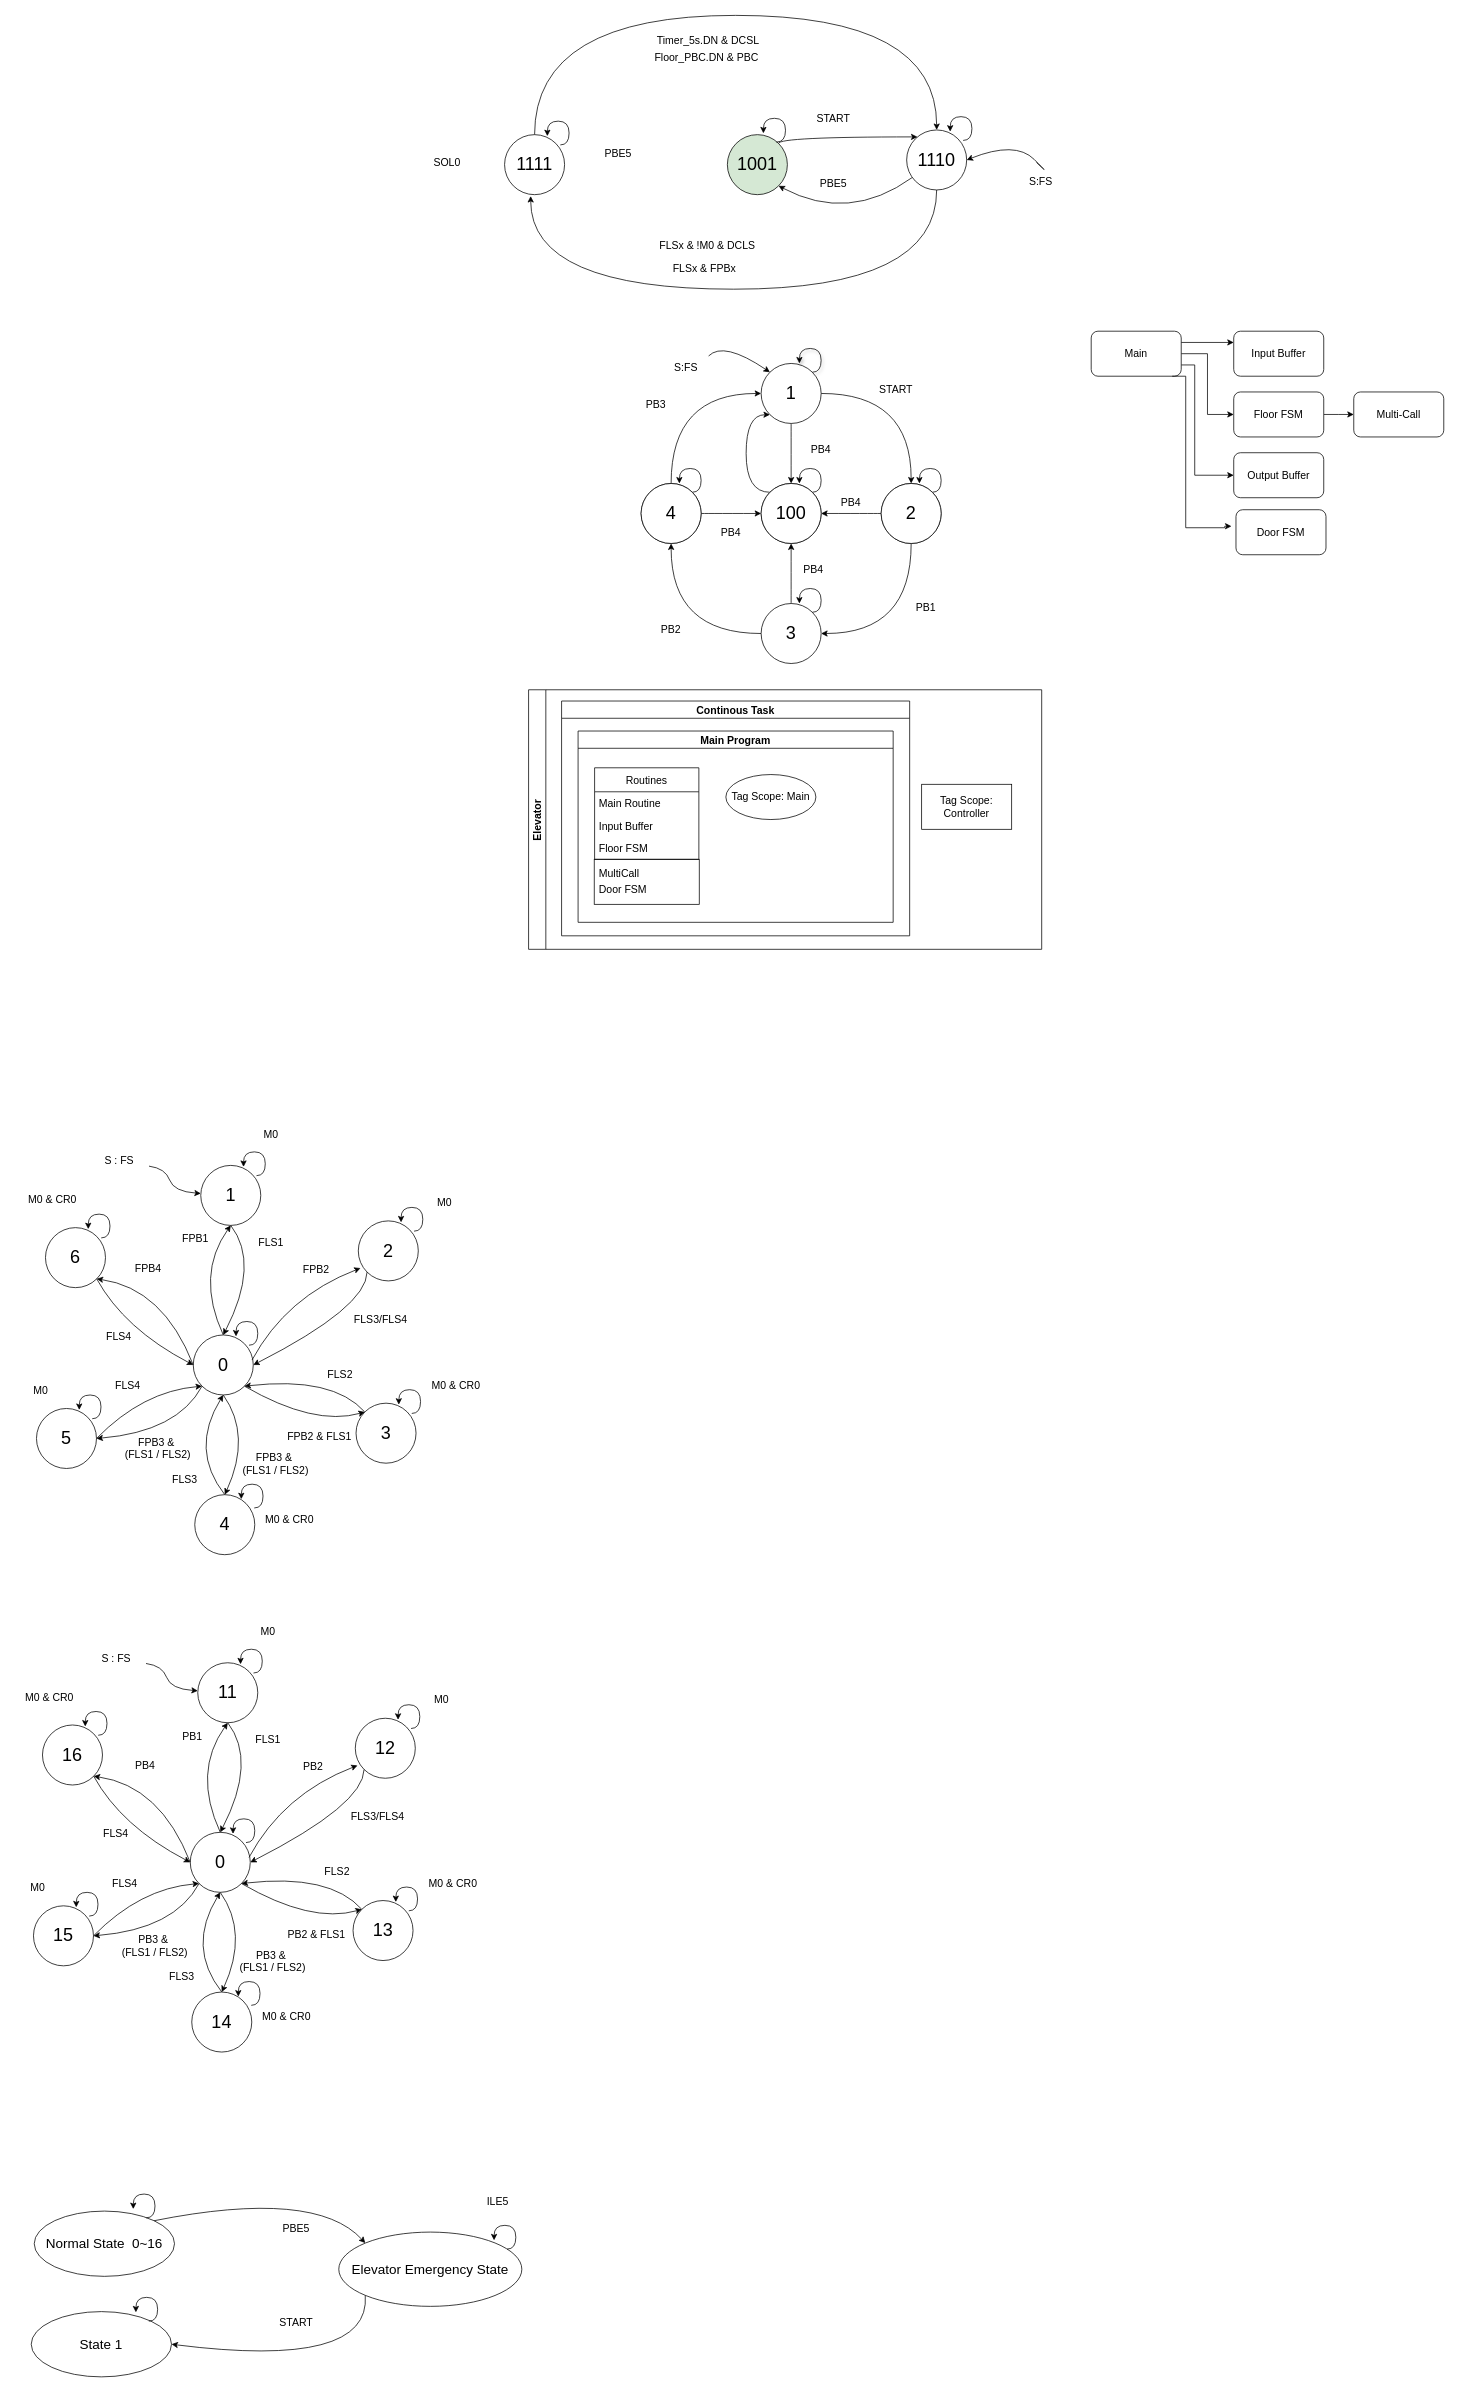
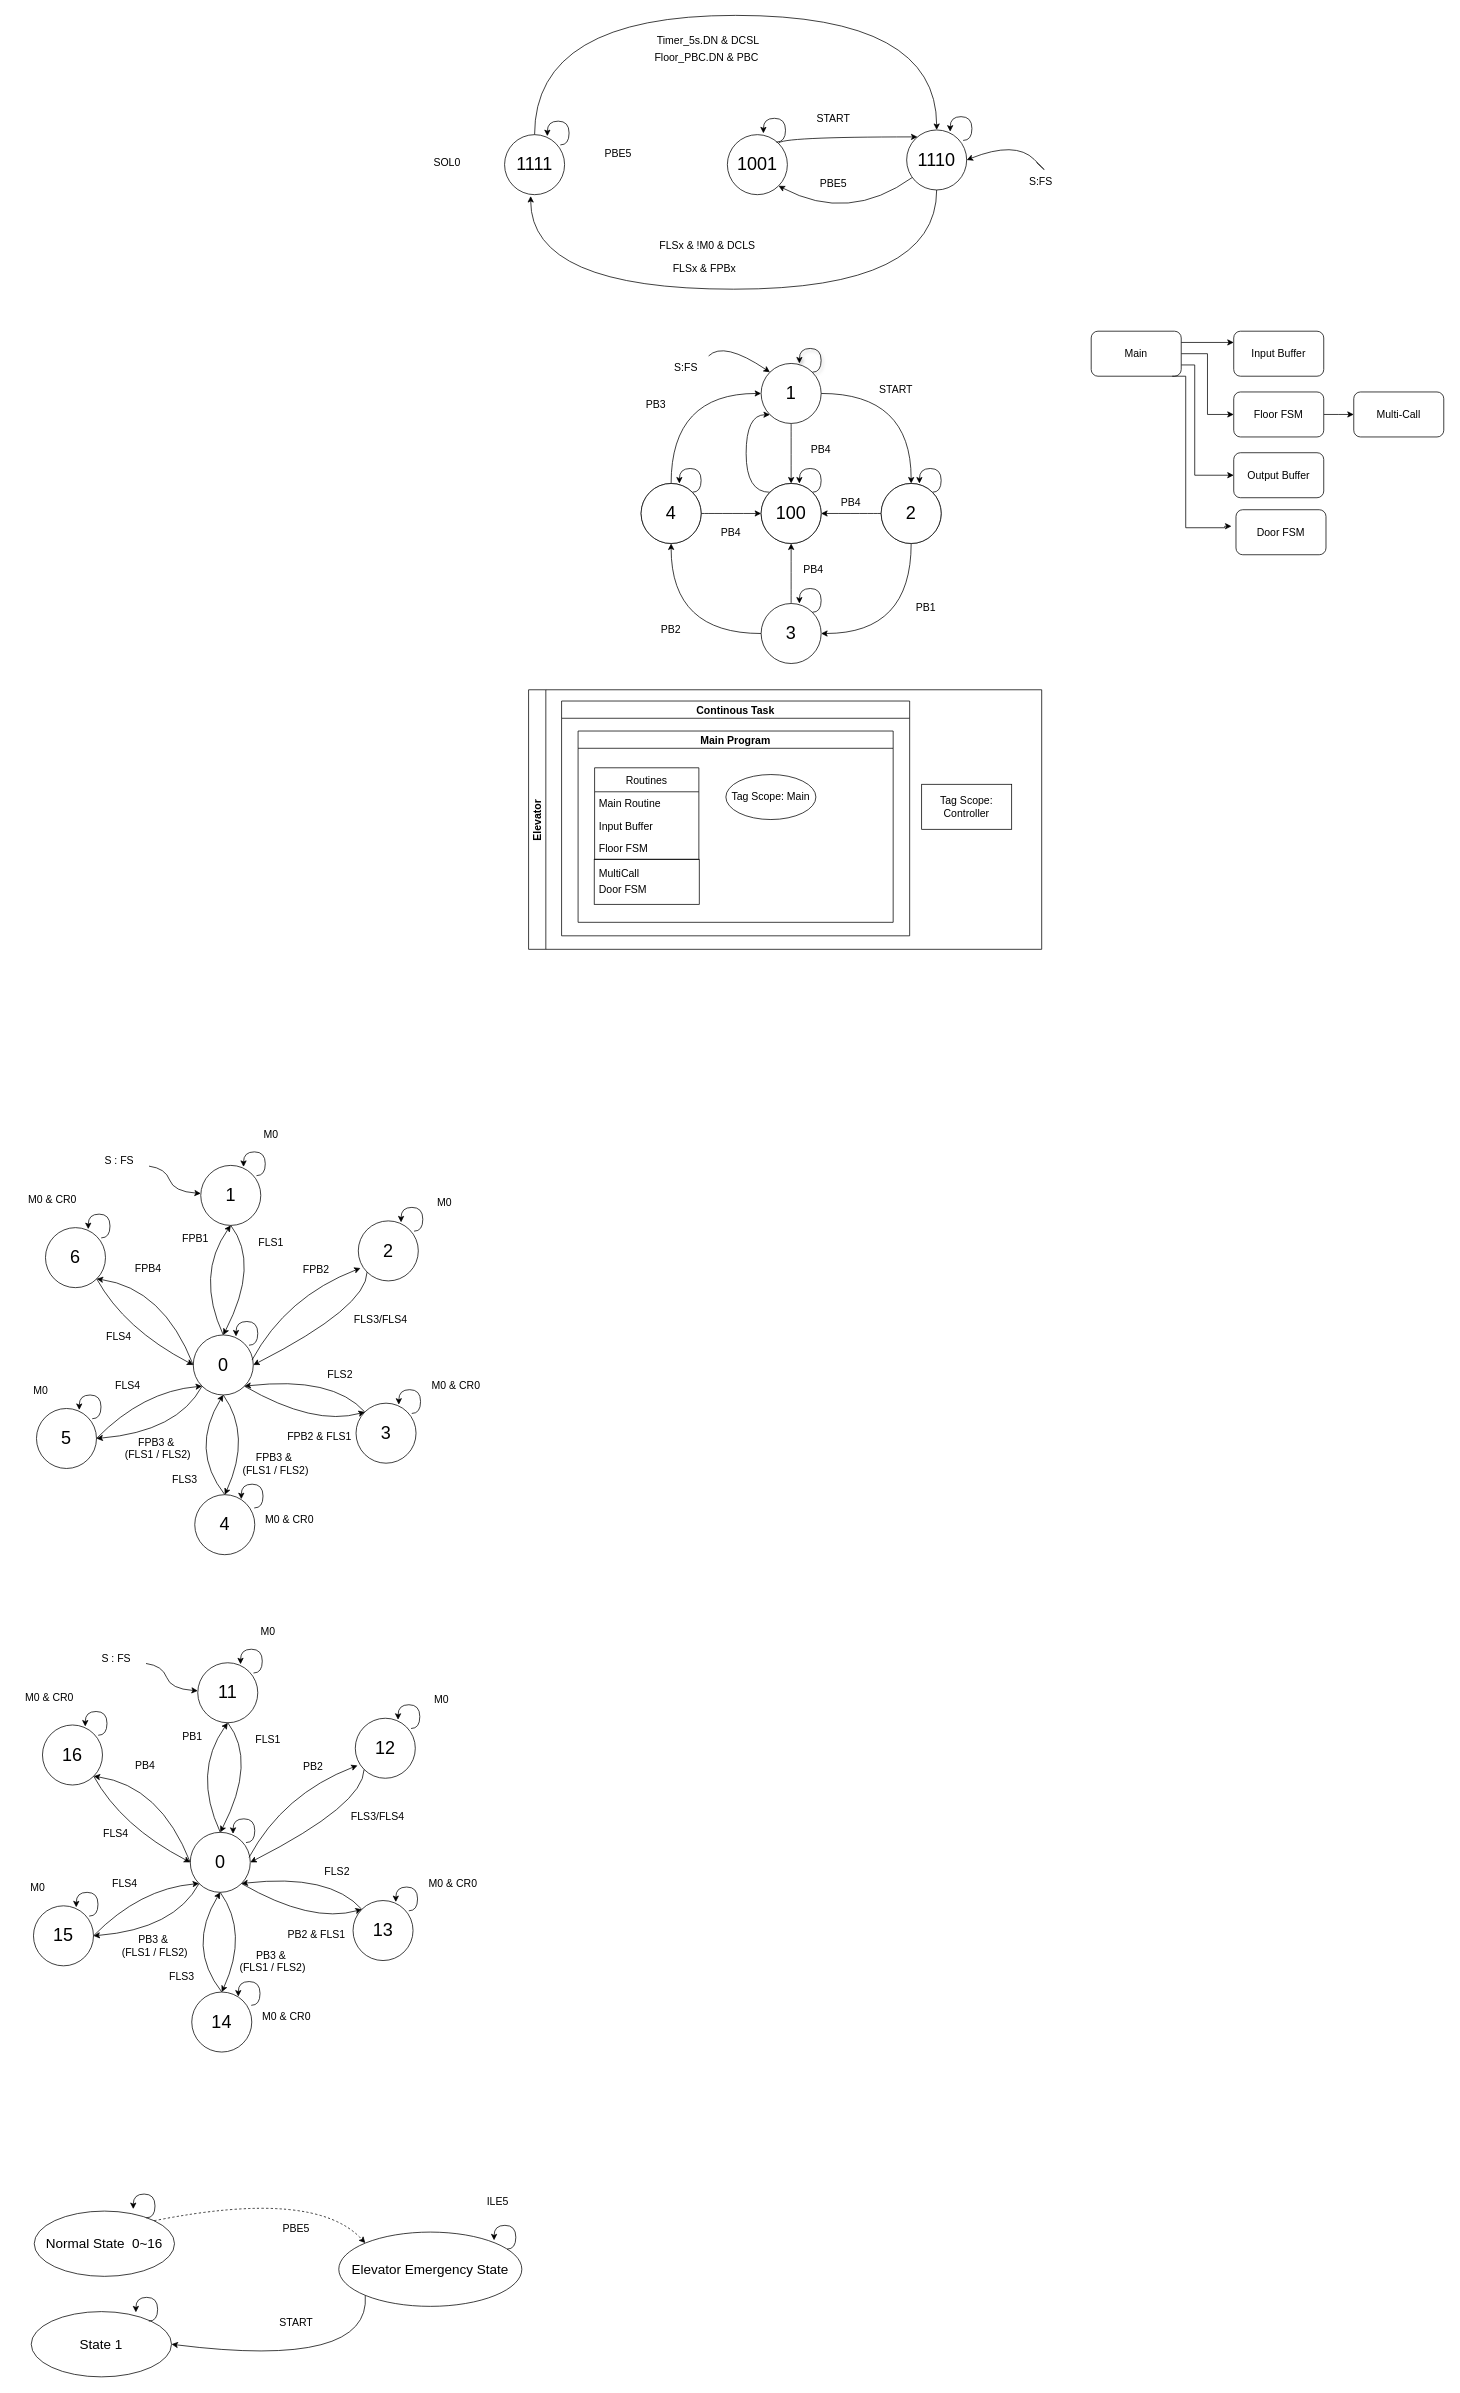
node "1001": fillcolor #d5e8d4 -> #ffffff
edge "Normal State 0~16" -> "Elevator Emergency State": style solid -> dashed
